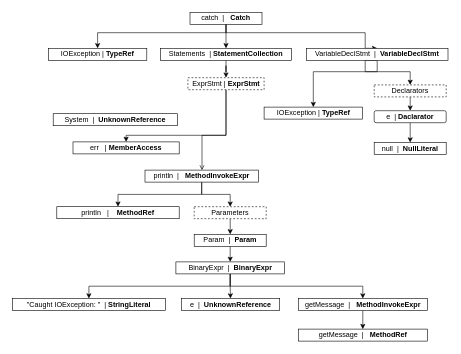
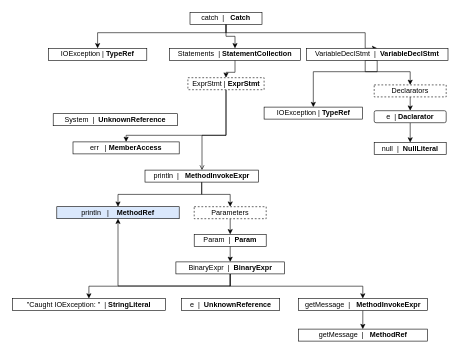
node "Statements | StatementCollection": moved (226, 54) -> (235, 54)
node "println | MethodRef": fillcolor #ffffff -> #dae8fc
edge "BinaryExpr | BinaryExpr" -> "e | UnknownReference": now "BinaryExpr | BinaryExpr" -> "println | MethodRef"
